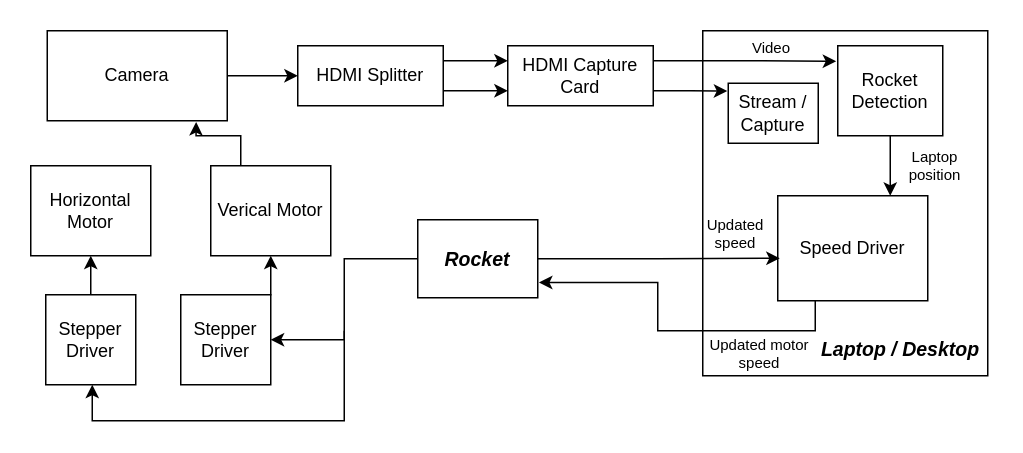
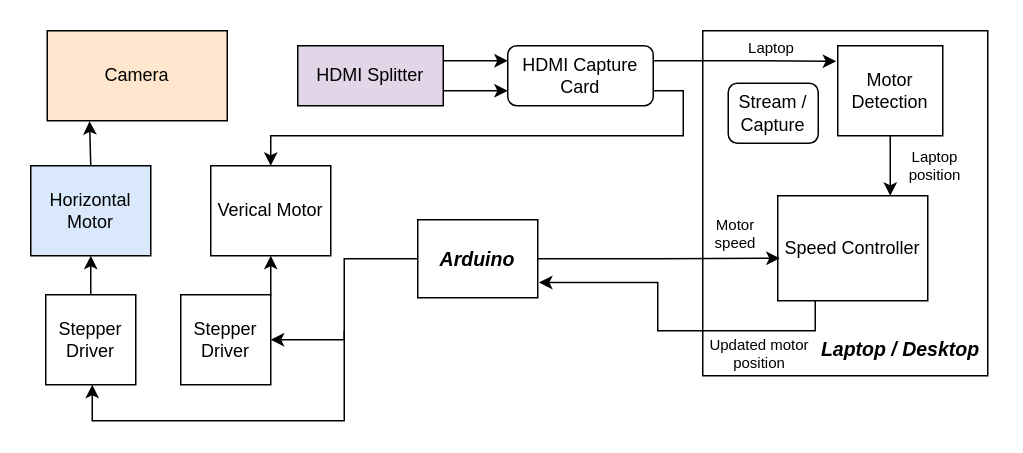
node "Video": label "Video" -> "Laptop"
node "Camera": fillcolor #ffffff -> #ffe6cc
edge "Camera" -> "HDMI Splitter": removed
node "HDMI Splitter": fillcolor #ffffff -> #e1d5e7
node "HDMI Capture Card": shape rectangle -> rounded rectangle
edge "HDMI Capture Card" -> "Stream / Capture": now "HDMI Capture Card" -> "Verical Motor"
node "Rocket Detection": label "Rocket Detection" -> "Motor Detection"
node "Stream / Capture": shape rectangle -> rounded rectangle
edge "Verical Motor" -> "Camera": removed
edge "Horizontal Motor" -> "Camera": added
node "Horizontal Motor": fillcolor #ffffff -> #dae8fc
node "Updated speed": label "Updated speed" -> "Motor speed"
node "Speed Driver": label "Speed Driver" -> "Speed Controller"
node "Rocket": label "Rocket" -> "Arduino"
node "Updated motor speed": label "Updated motor speed" -> "Updated motor position"
